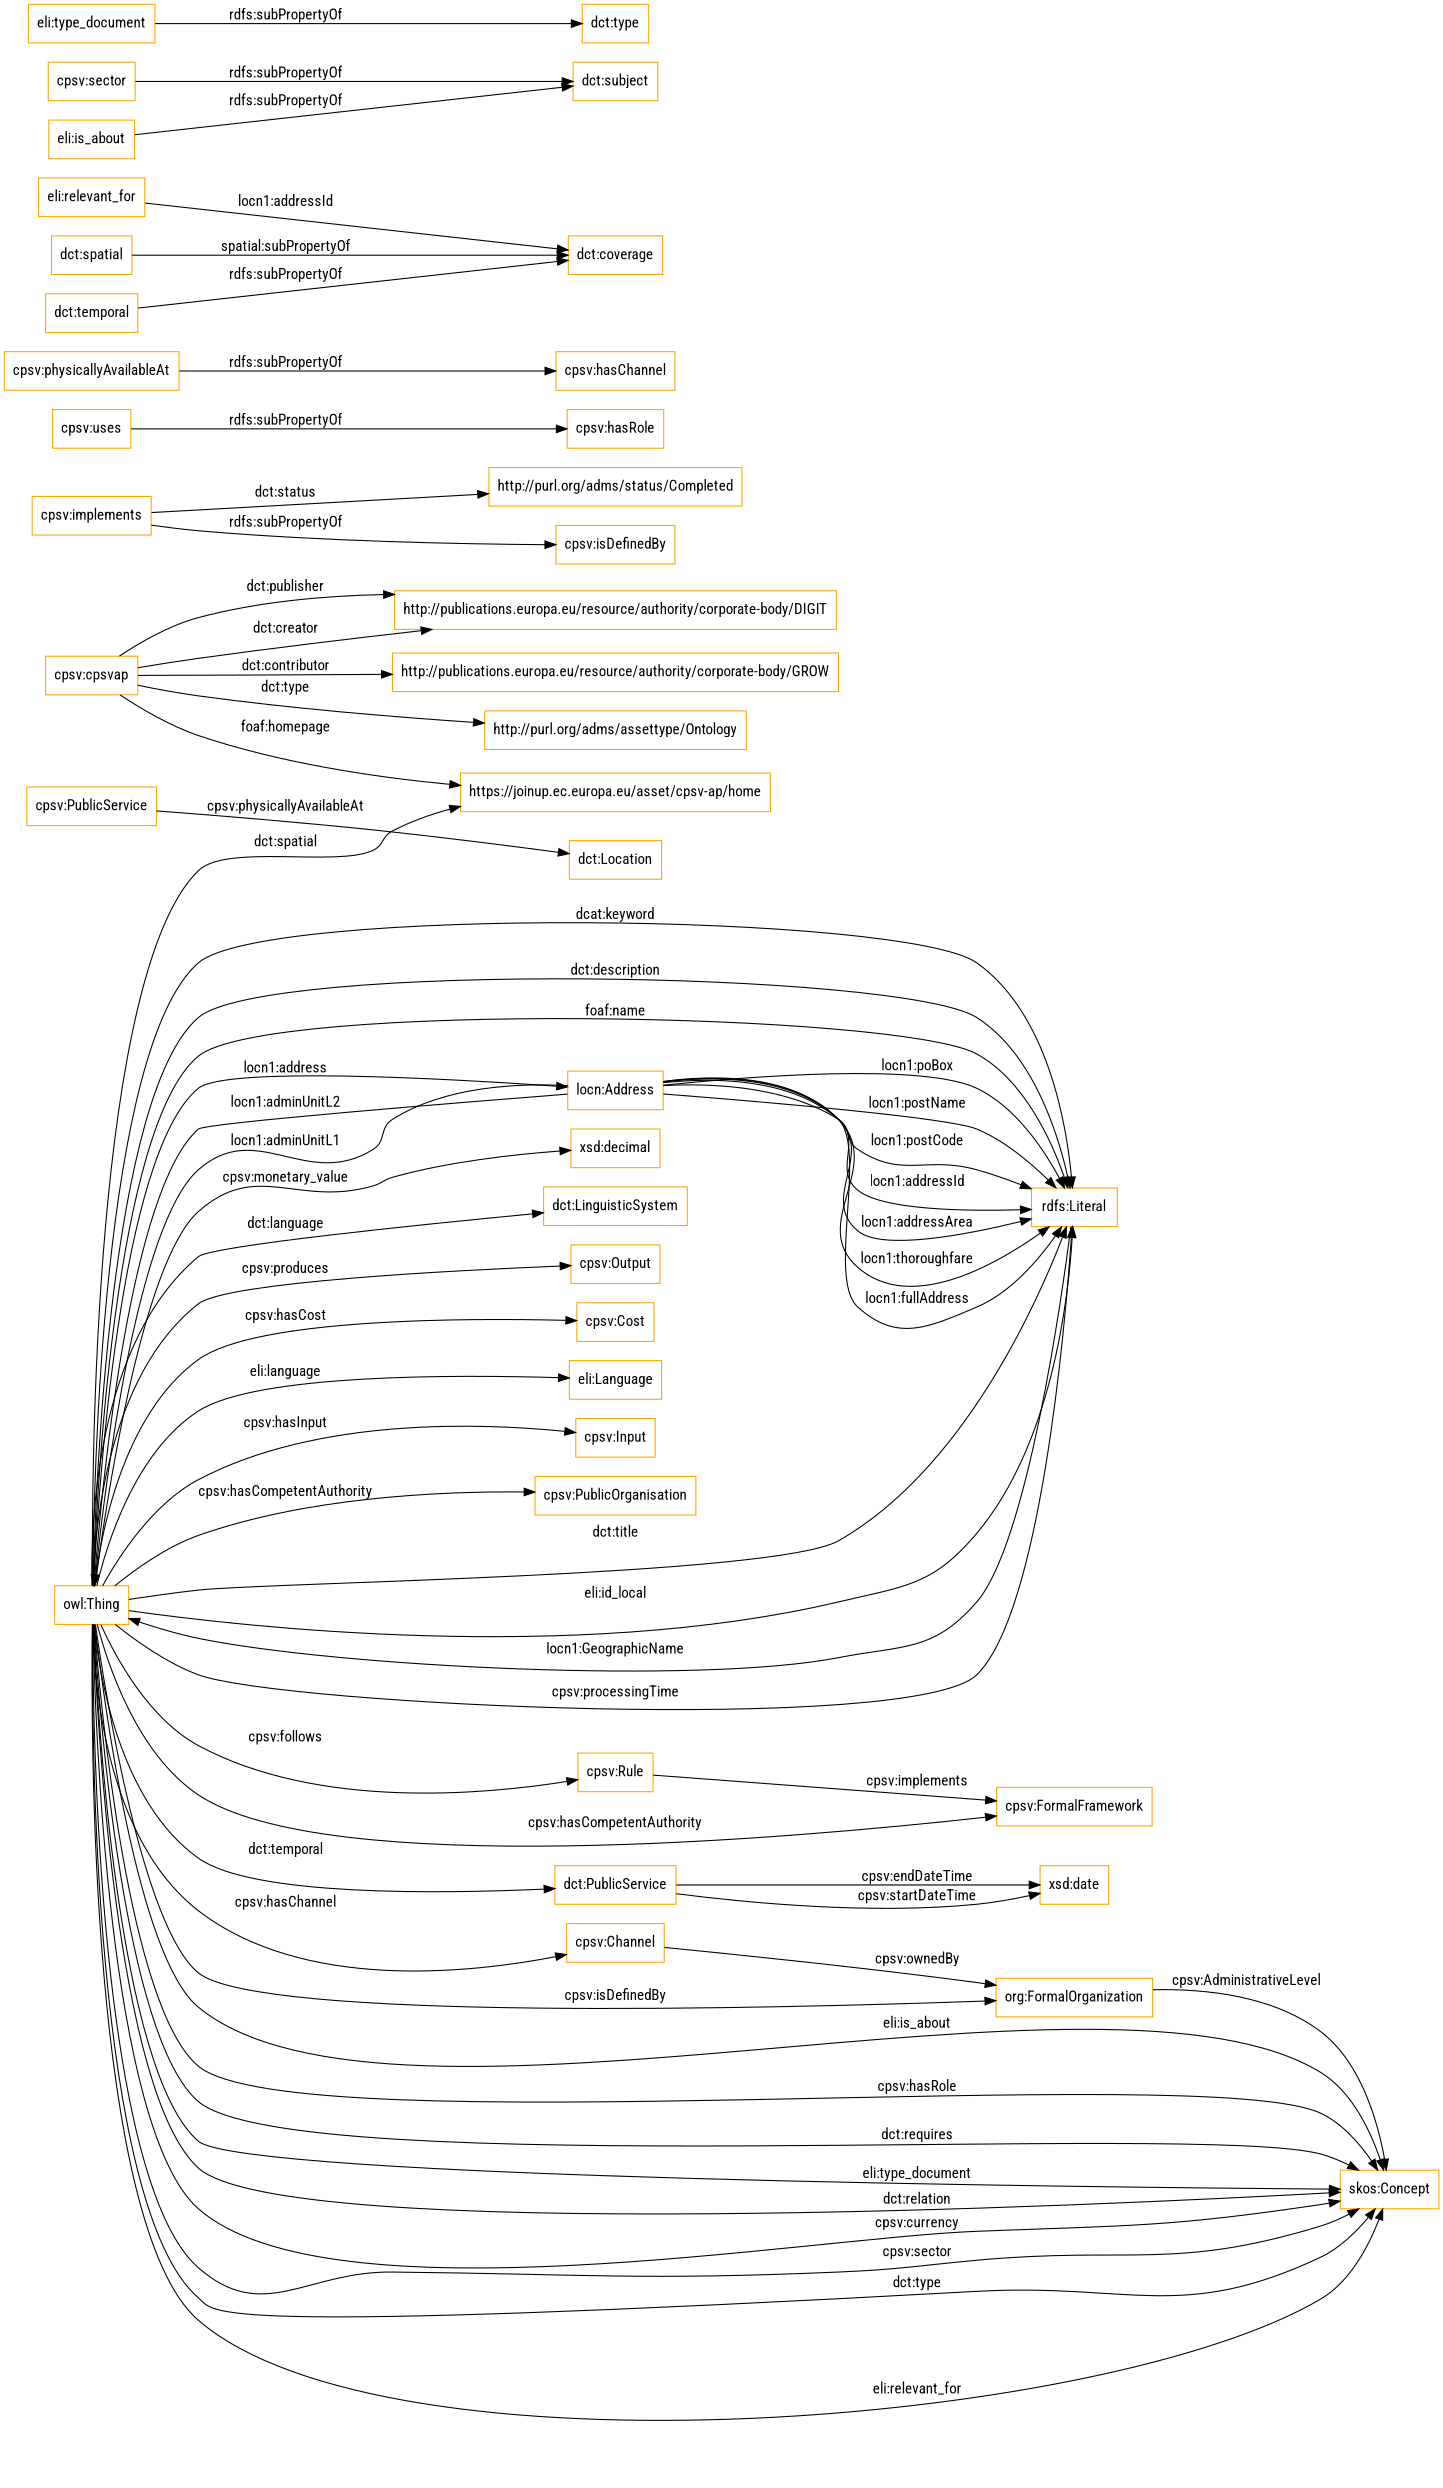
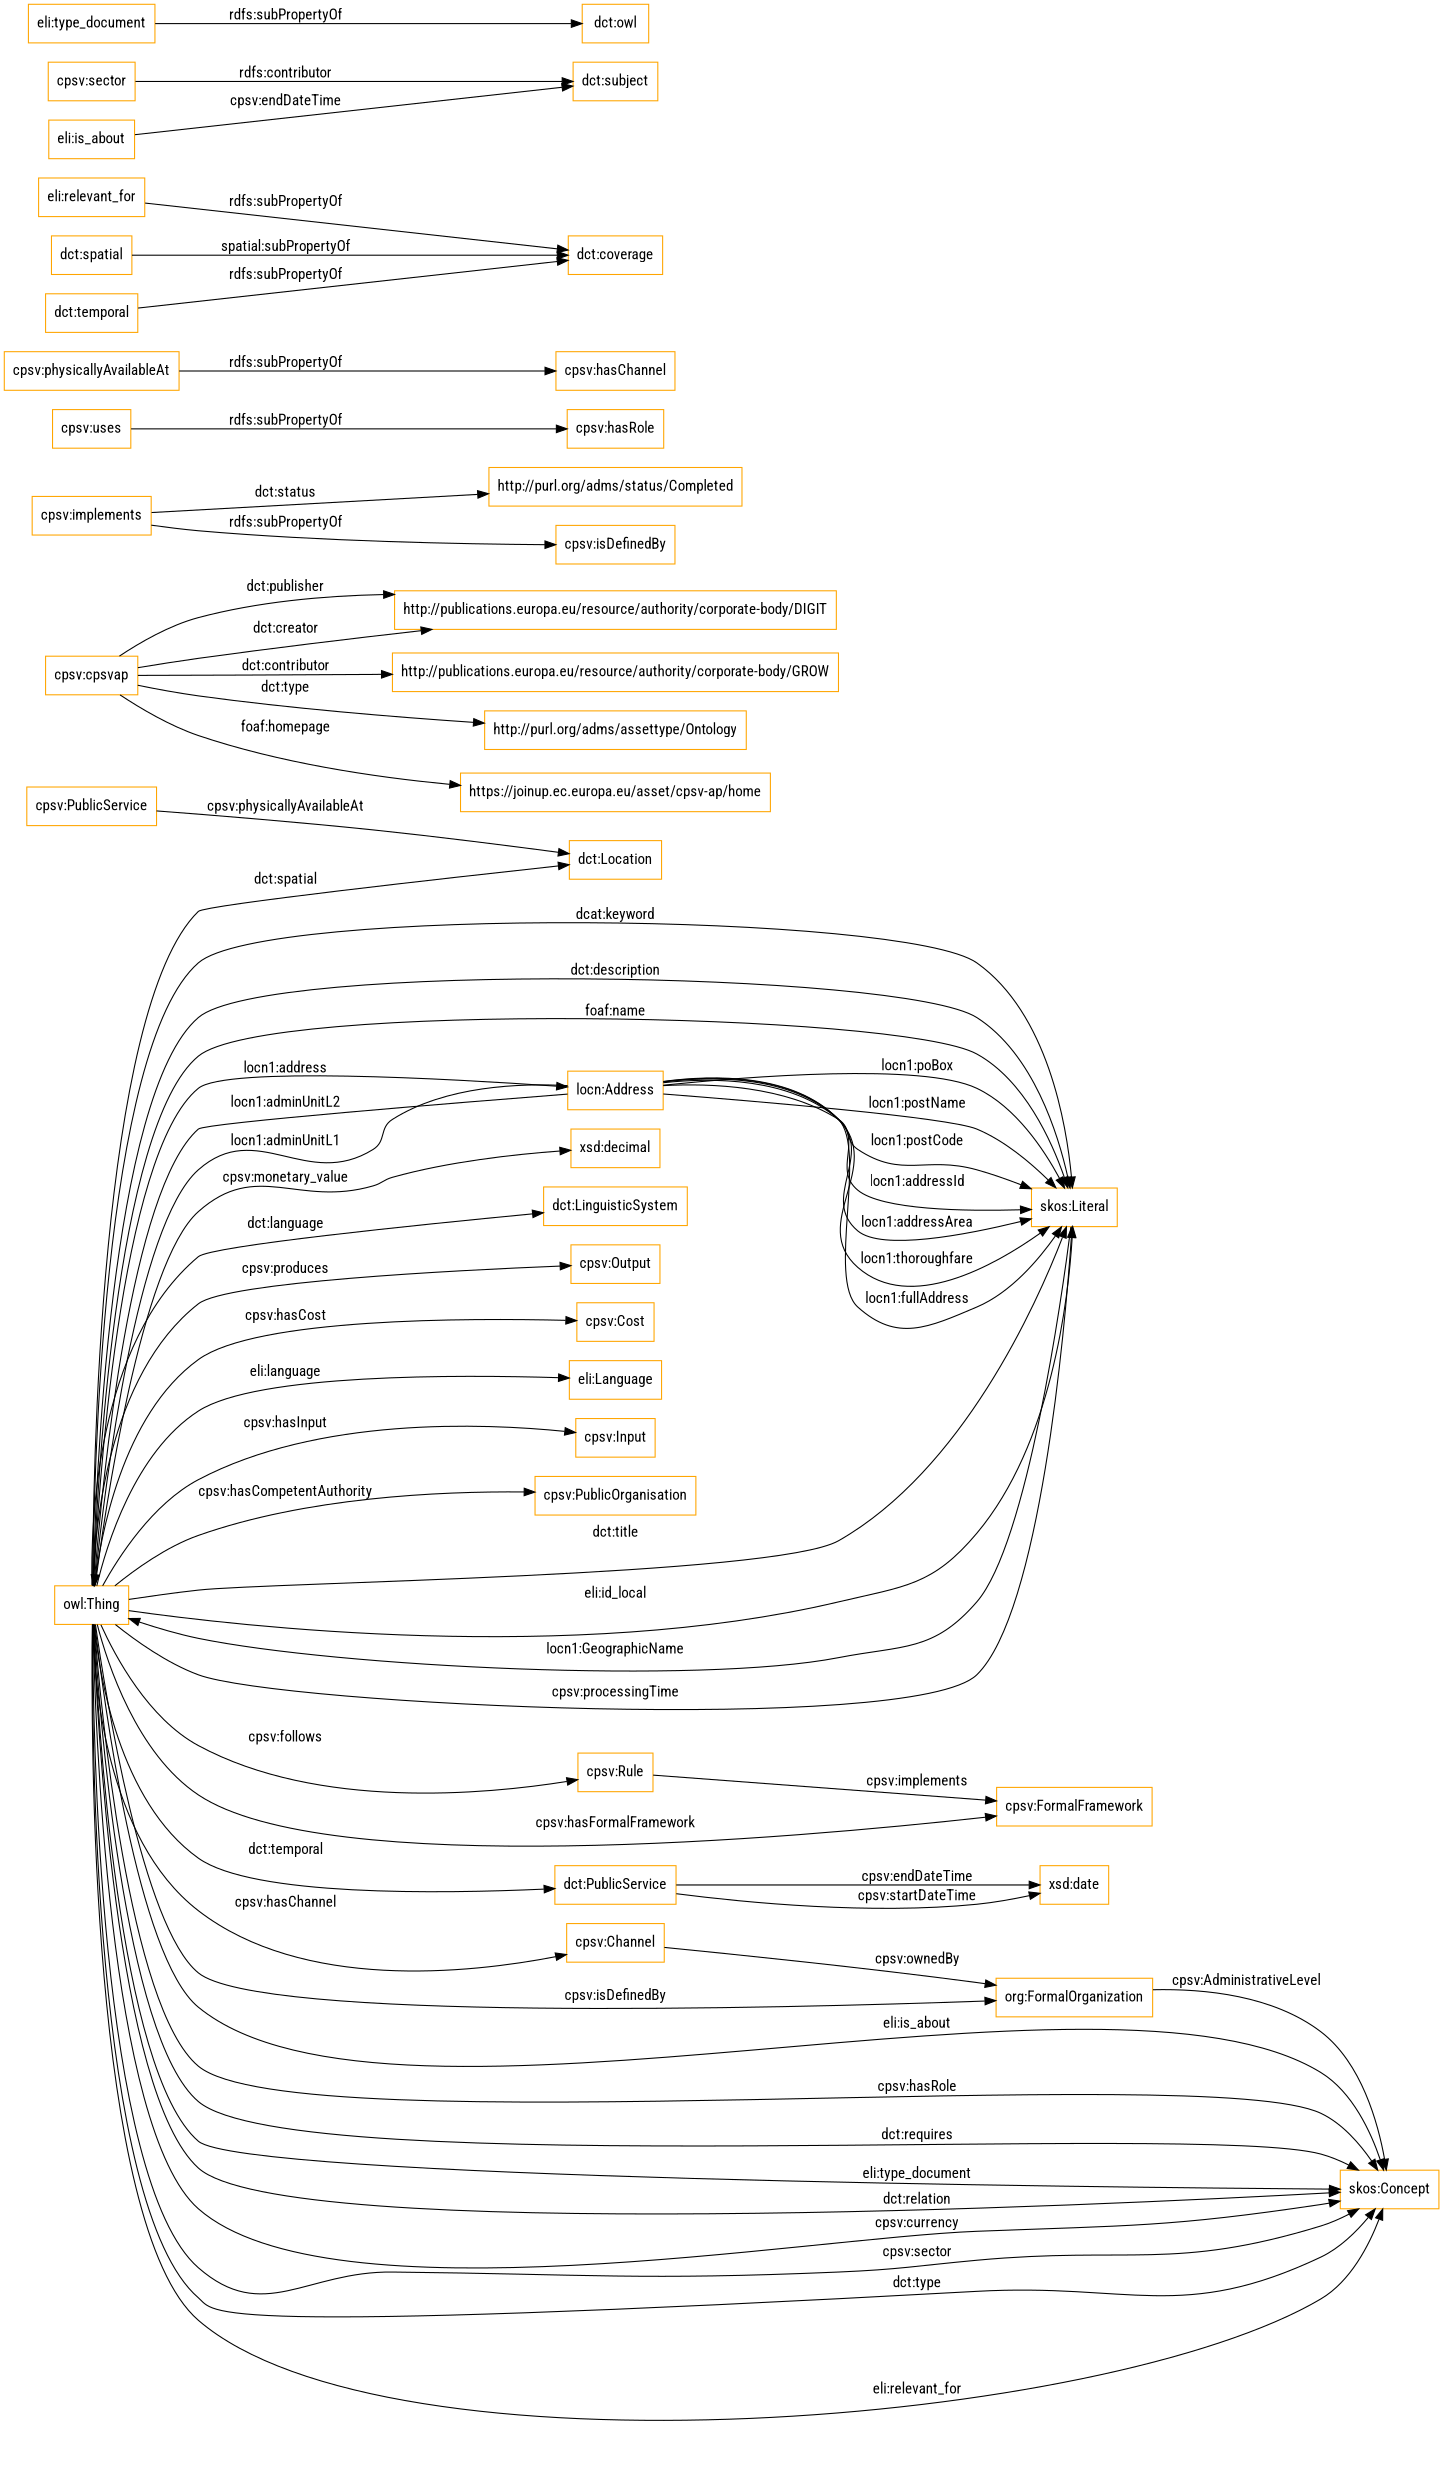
node "dct:type": label "dct:type" -> "dct:owl"
edge "cpsv:sector" -> "dct:subject": label "rdfs:subPropertyOf" -> "rdfs:contributor"
edge "eli:is_about" -> "dct:subject": label "rdfs:subPropertyOf" -> "cpsv:endDateTime"
edge "eli:relevant_for" -> "dct:coverage": label "locn1:addressId" -> "rdfs:subPropertyOf"
edge "owl:Thing" -> "https://joinup.ec.europa.eu/asset/cpsv-ap/home": now "owl:Thing" -> "dct:Location"
node "rdfs:Literal": label "rdfs:Literal" -> "skos:Literal"
edge "owl:Thing" -> "cpsv:FormalFramework": label "cpsv:hasCompetentAuthority" -> "cpsv:hasFormalFramework"
